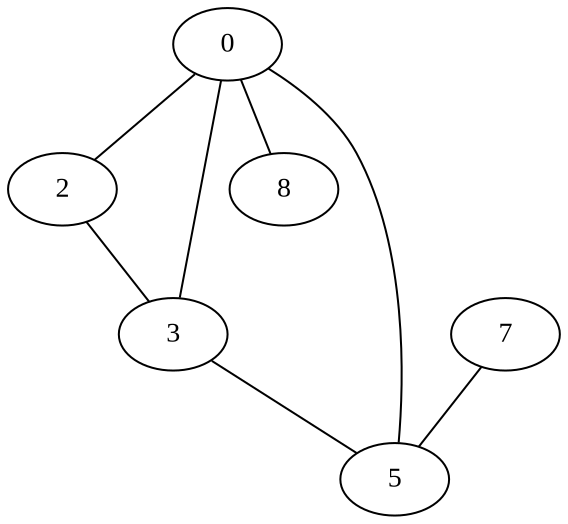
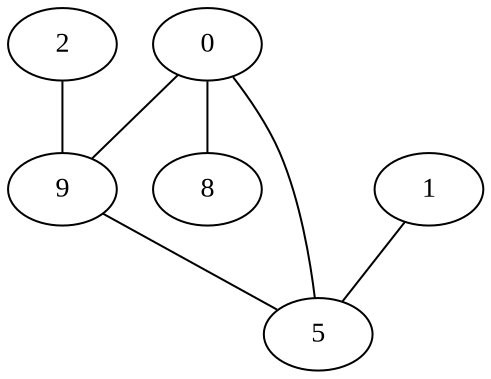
edge "0" -- "2": removed
node "3": label "3" -> "9"
node "7": label "7" -> "1"
